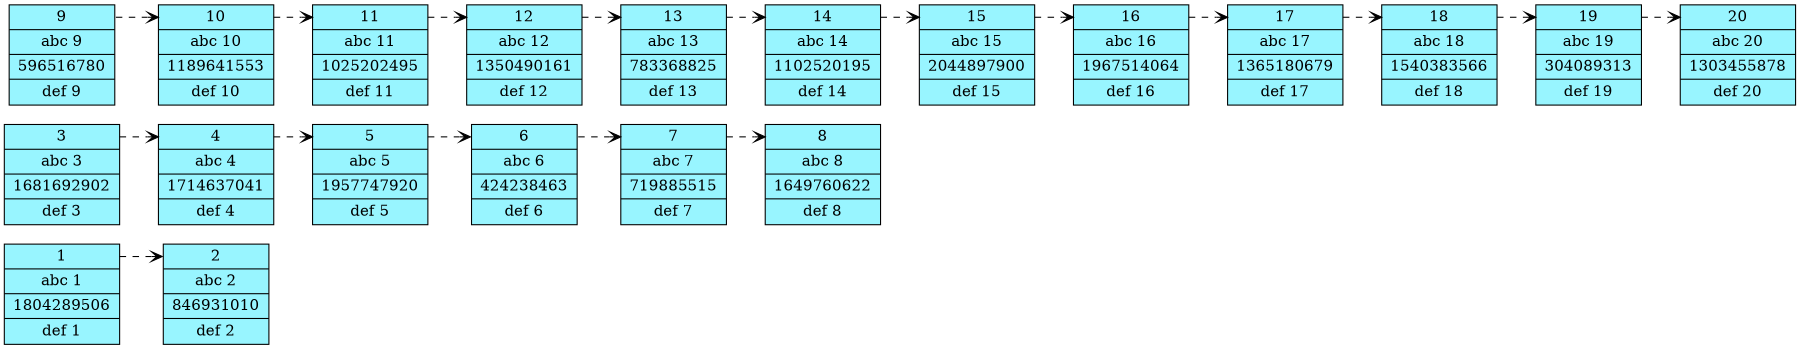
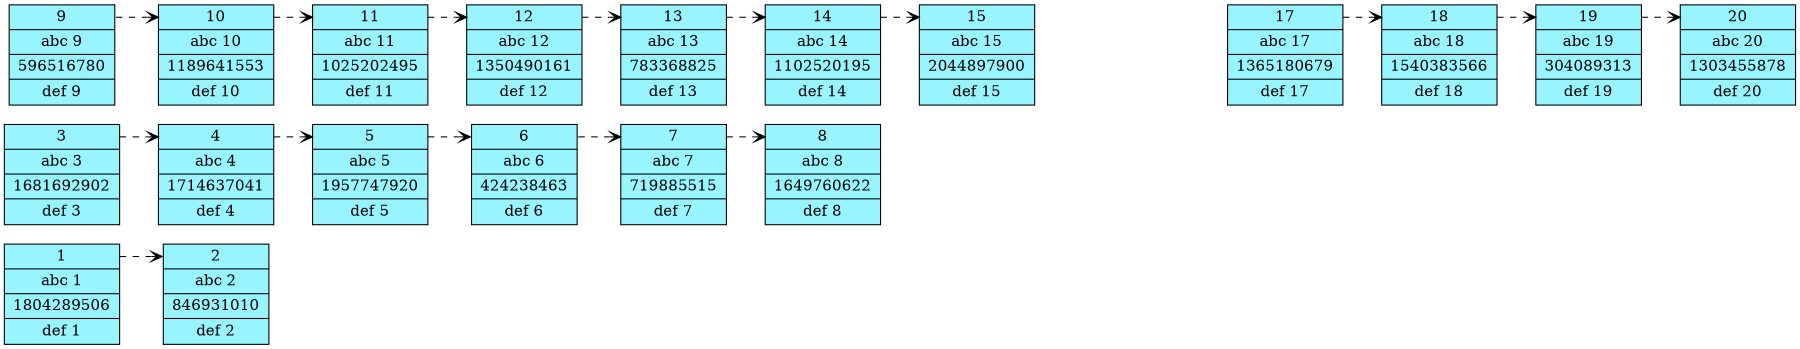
node "16": removed
